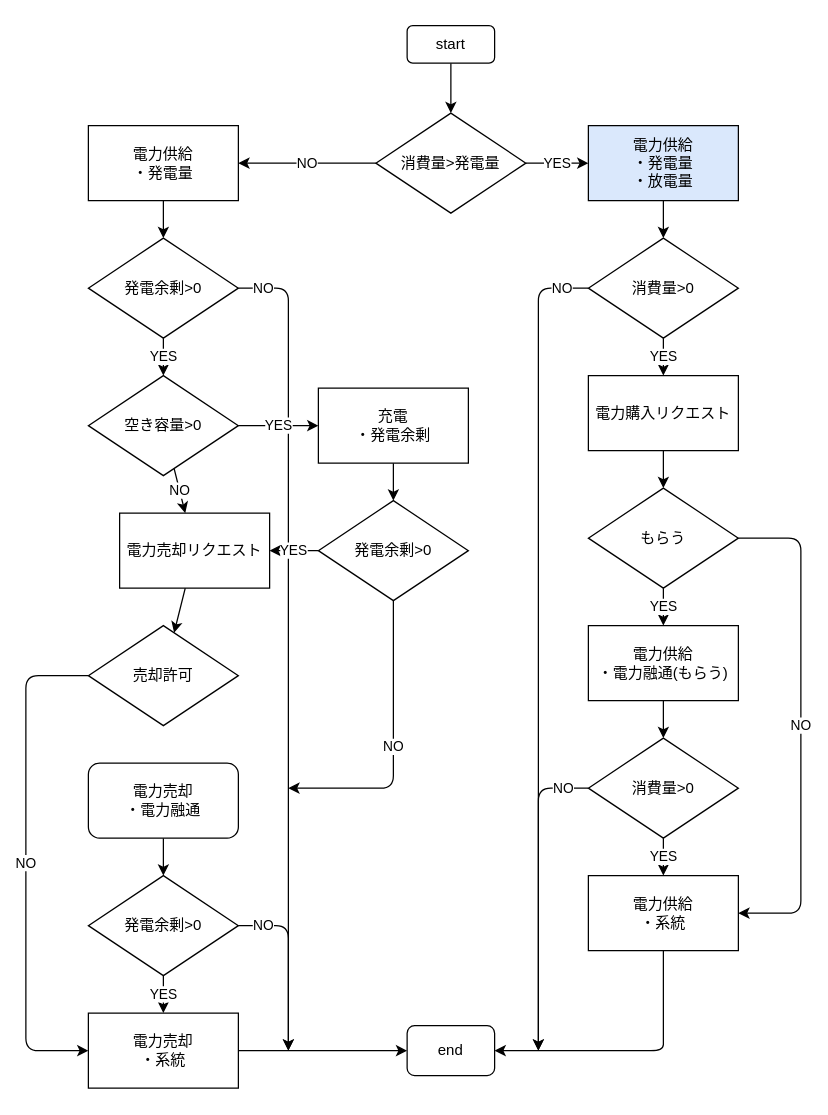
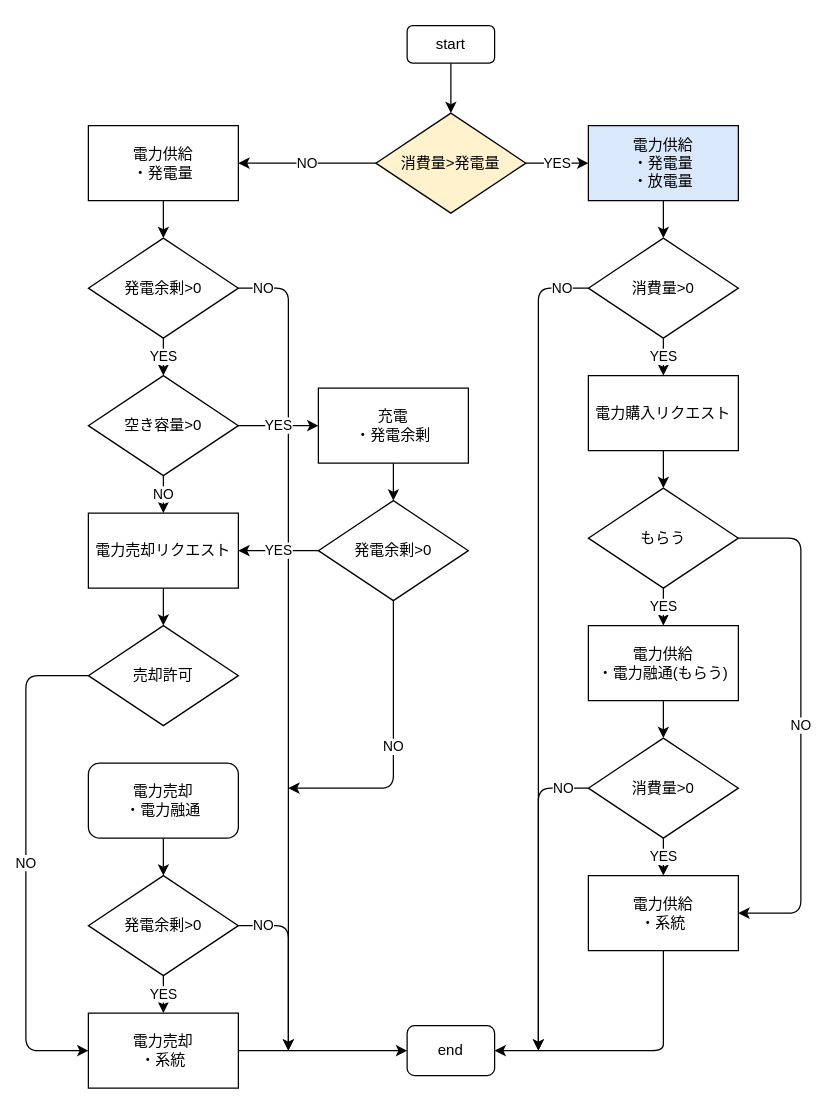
node "消費量>発電量": fillcolor #ffffff -> #fff2cc
node "電力売却リクエスト": moved (194, 551) -> (163, 551)
